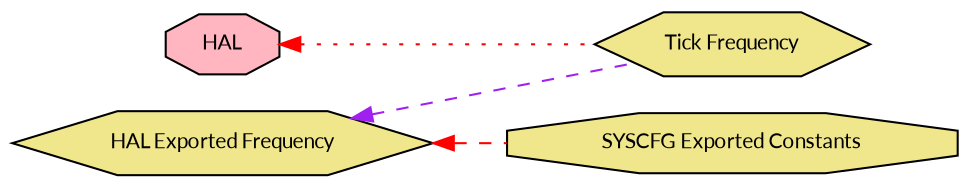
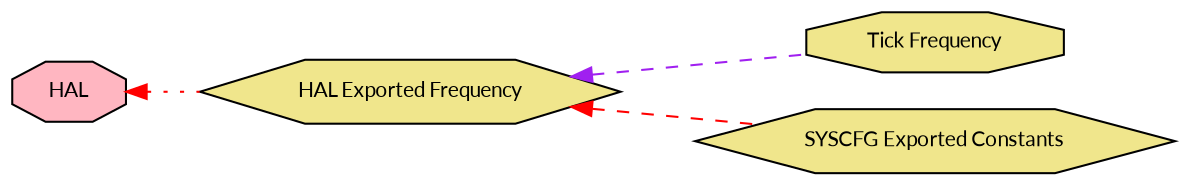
edge "Tick Frequency" -> "HAL": now "HAL Exported Frequency" -> "HAL"
node "Tick Frequency": shape hexagon -> octagon
node "SYSCFG Exported Constants": shape octagon -> hexagon
